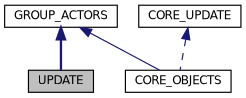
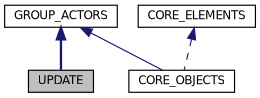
node "CORE_UPDATE": label "CORE_UPDATE" -> "CORE_ELEMENTS"
